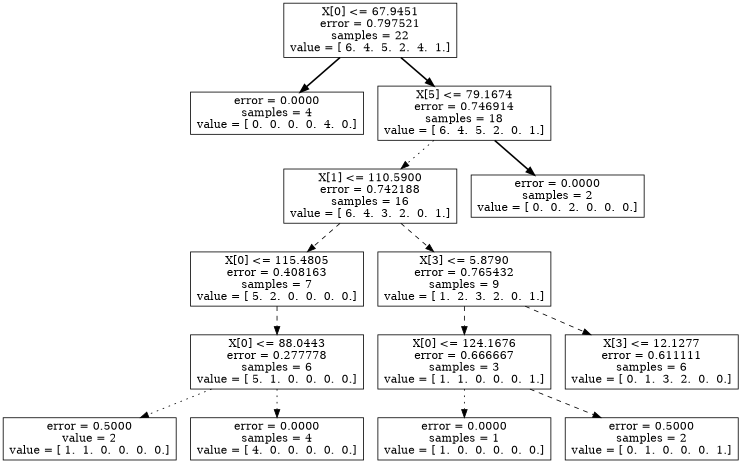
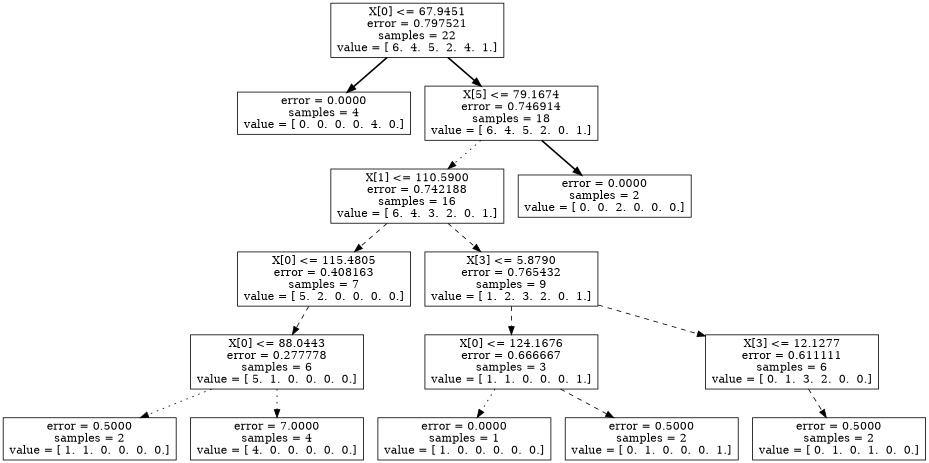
node "error = 0.5000 value = 2 value = [ 1.  1.  0.  0.  0.  0.]": label "error = 0.5000 value = 2 value = [ 1.  1.  0.  0.  0.  0.]" -> "error = 0.5000 samples = 2 value = [ 1.  1.  0.  0.  0.  0.]"
node "error = 0.0000 samples = 4 value = [ 4.  0.  0.  0.  0.  0.]": label "error = 0.0000 samples = 4 value = [ 4.  0.  0.  0.  0.  0.]" -> "error = 7.0000 samples = 4 value = [ 4.  0.  0.  0.  0.  0.]"
node "error = 0.5000 samples = 2 value = [ 0.  1.  0.  1.  0.  0.]": added
